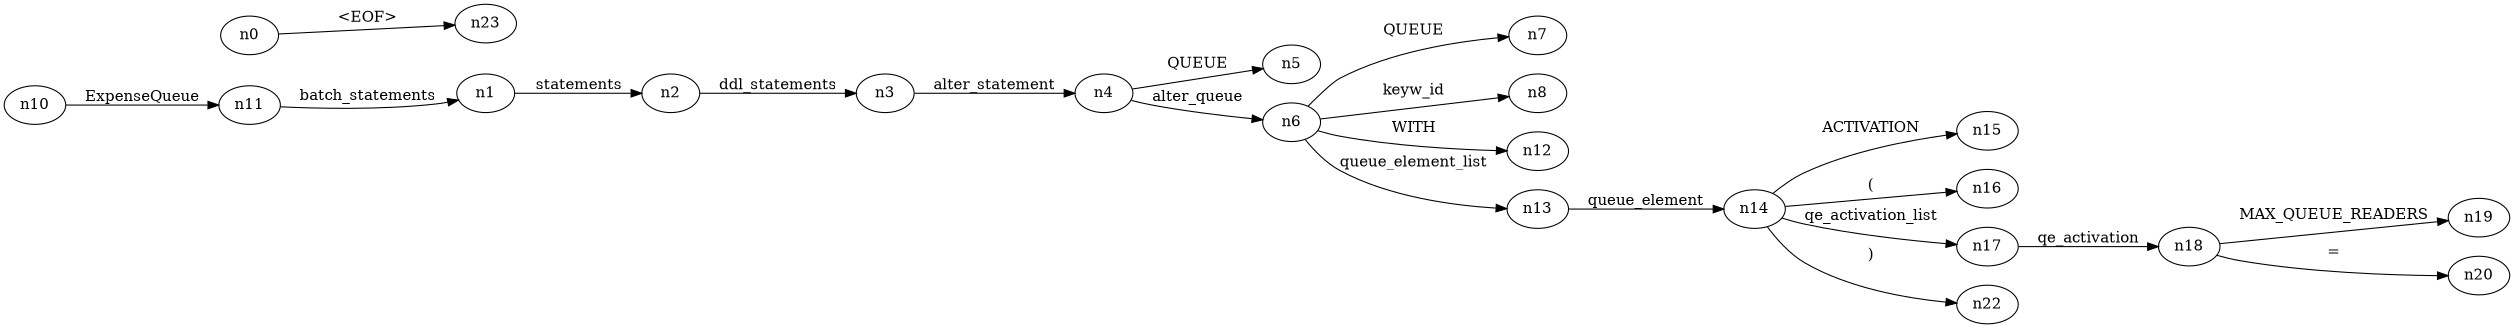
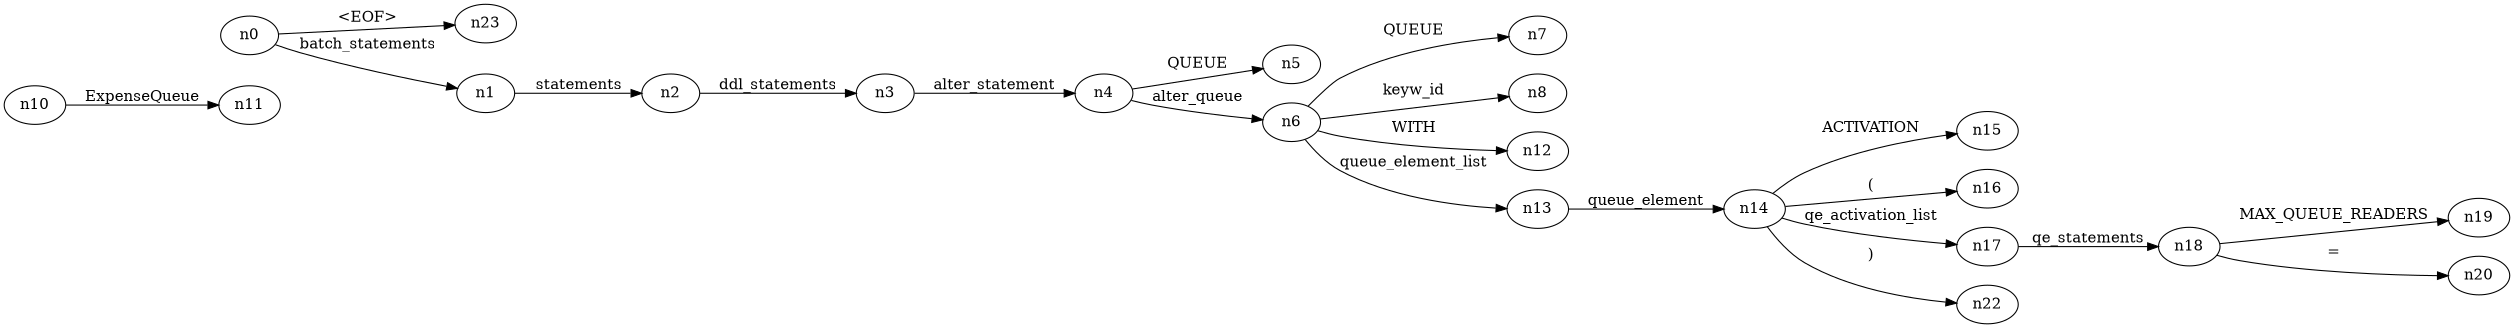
edge "n11" -> "n1": now "n0" -> "n1"
edge "n17" -> "n18": label "qe_activation" -> "qe_statements"
